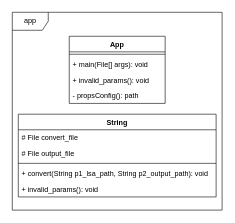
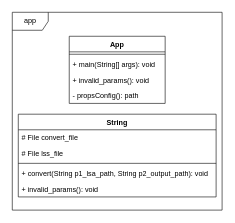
node "+ main(File[] args): void": label "+ main(File[] args): void" -> "+ main(String[] args): void"
node "# File output_file": label "# File output_file" -> "# File lss_file"
